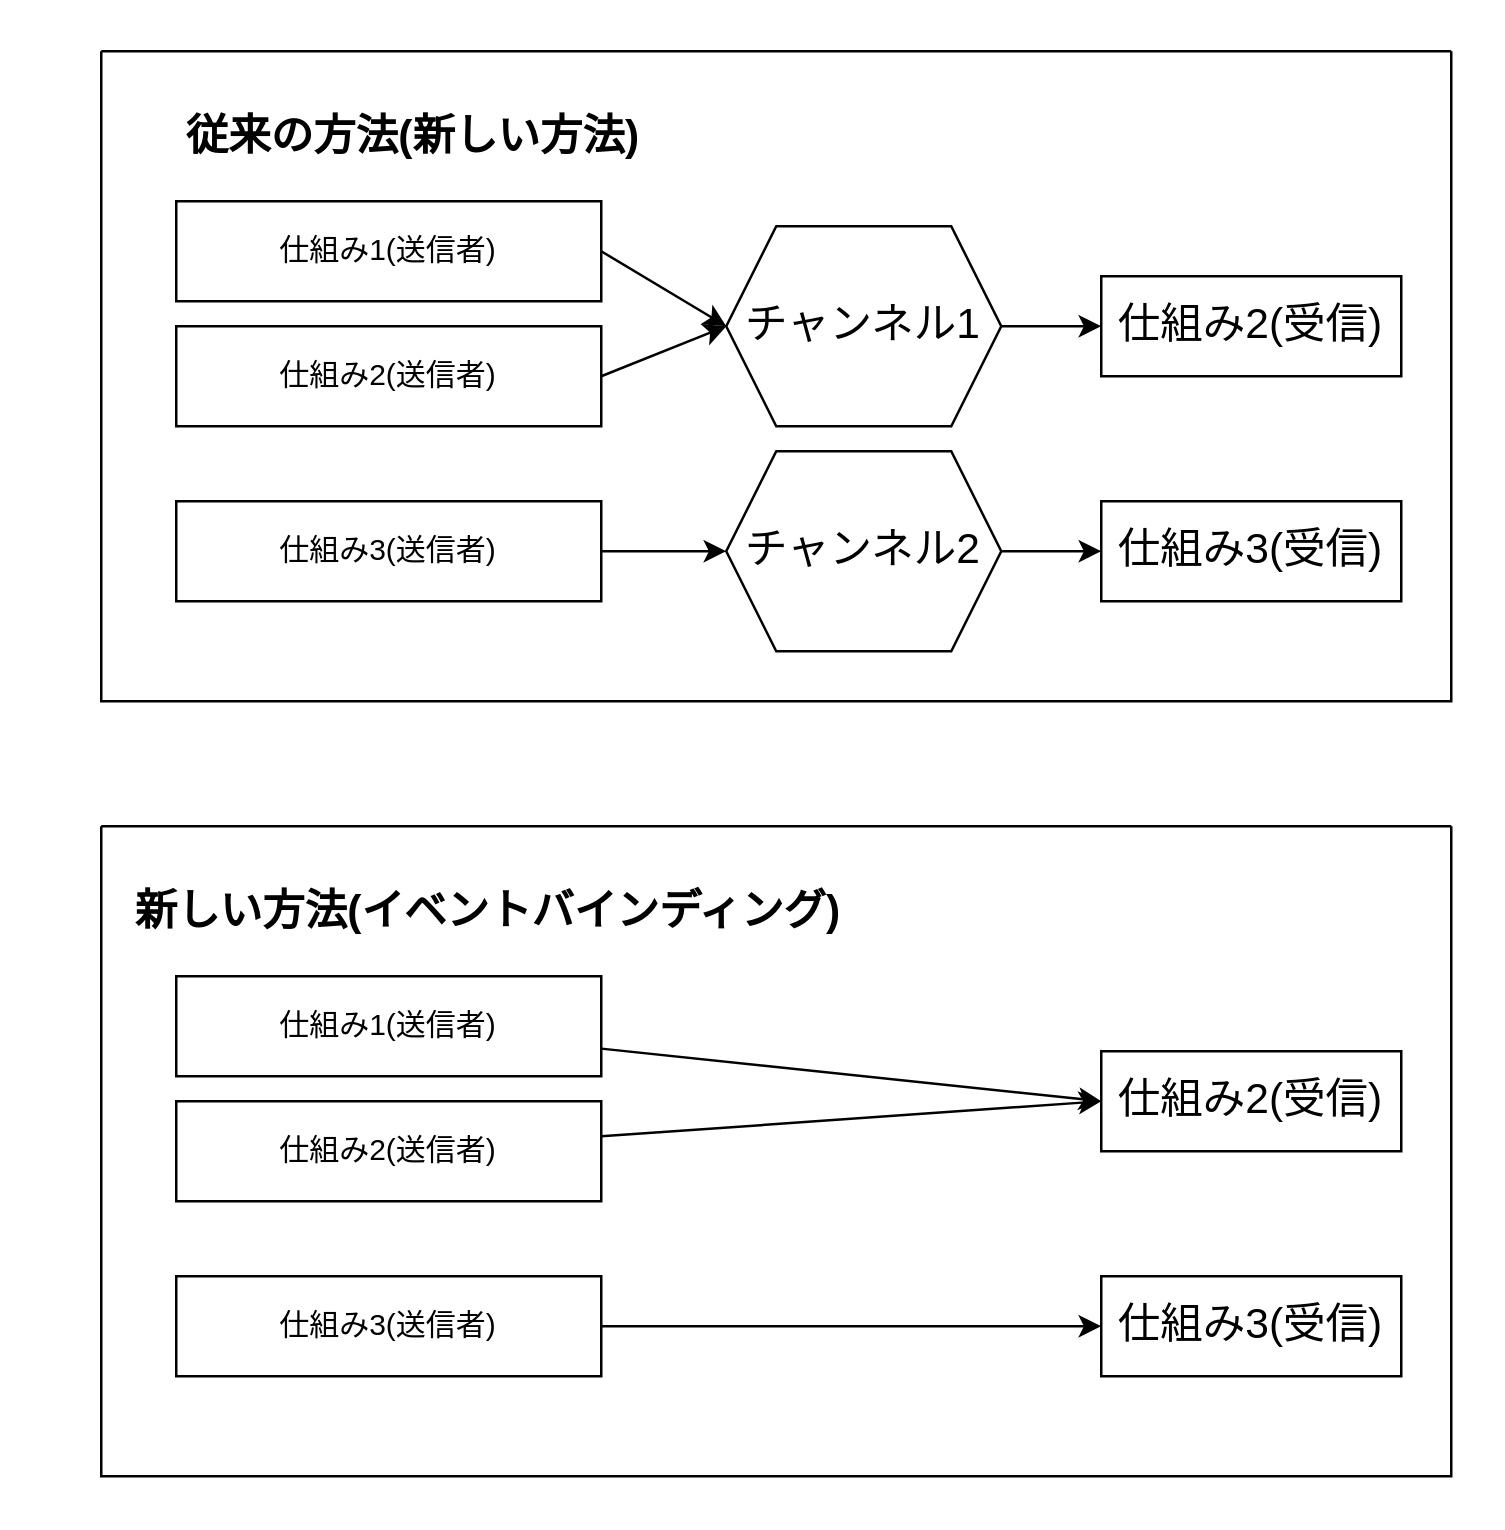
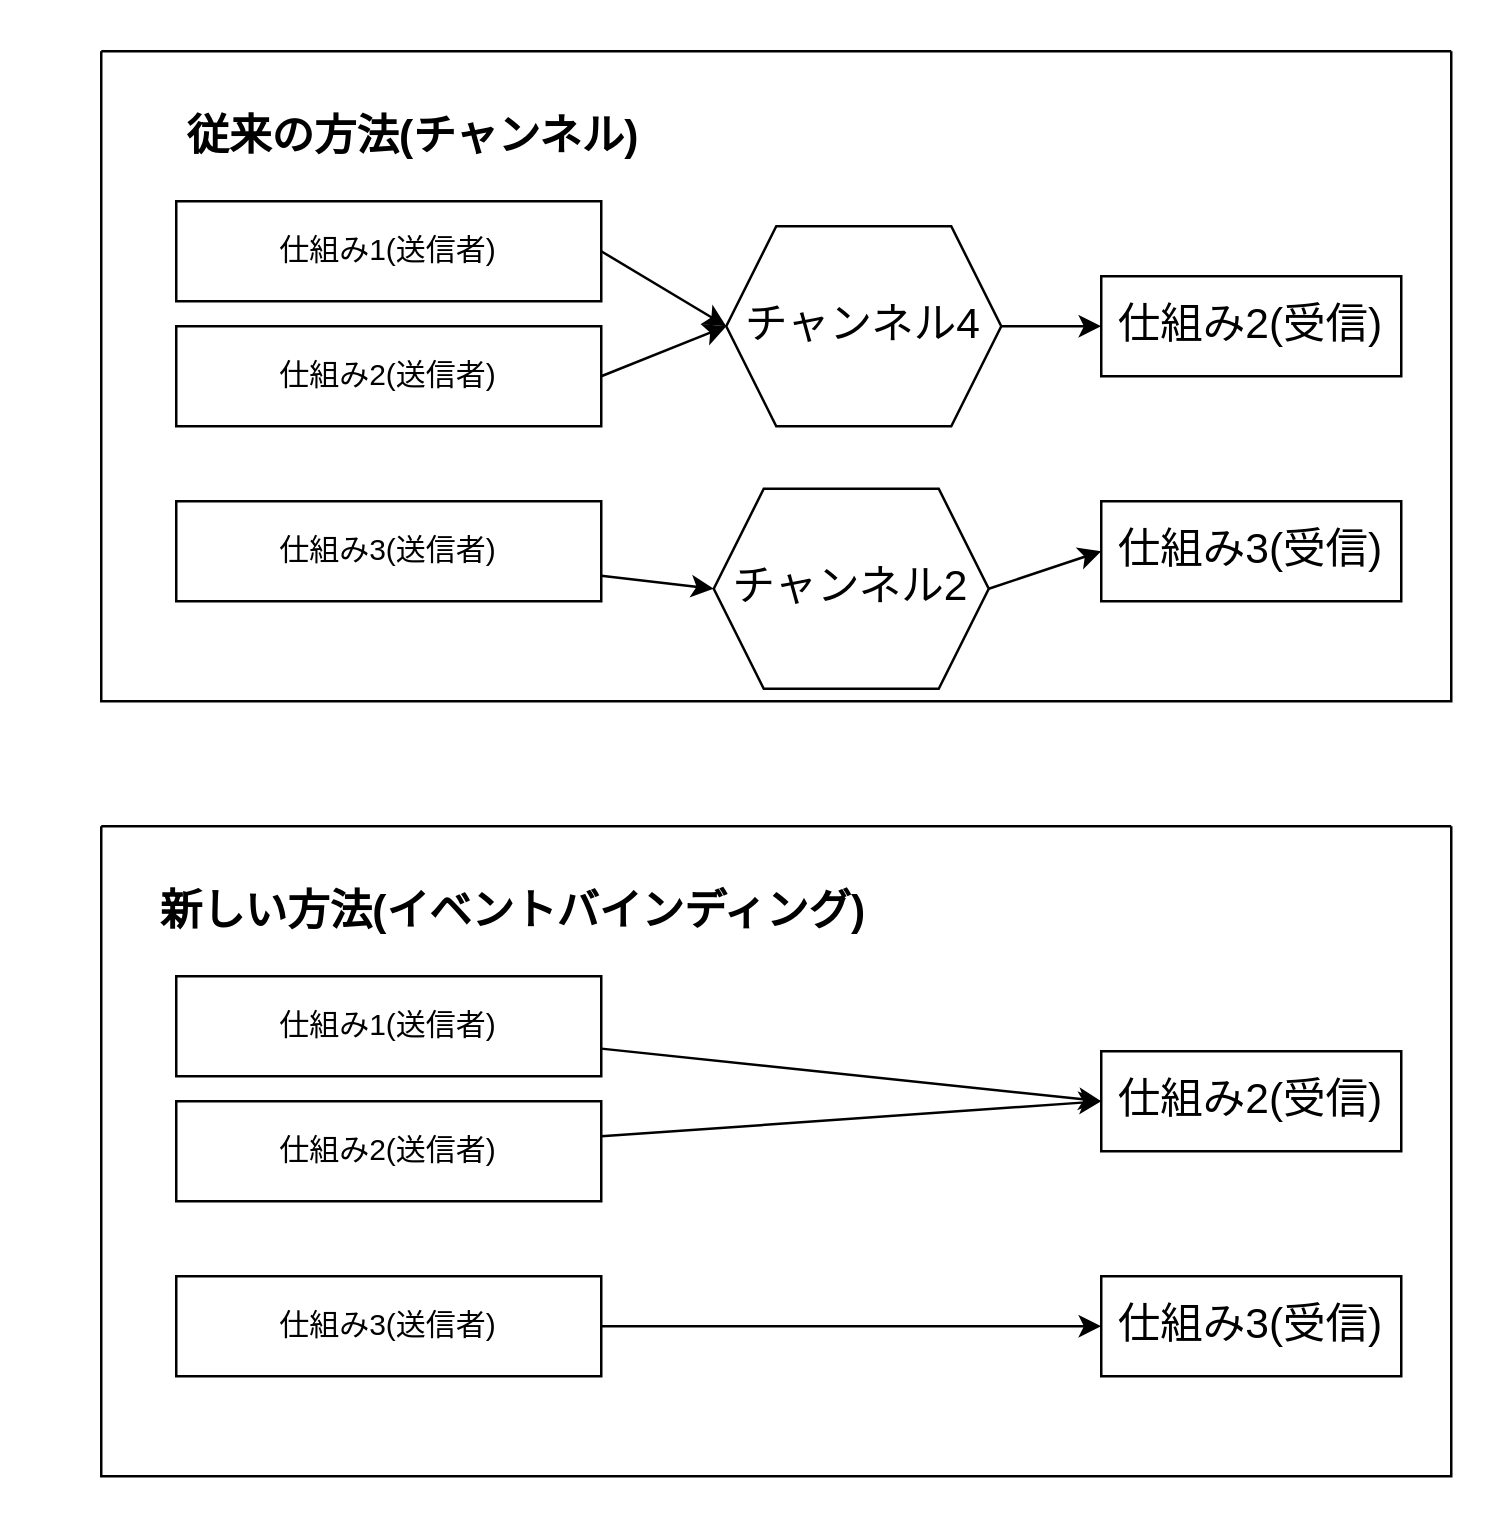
node "従来の方法(新しい方法)": label "従来の方法(新しい方法)" -> "従来の方法(チャンネル)"
node "チャンネル1": label "チャンネル1" -> "チャンネル4"
node "チャンネル2": moved (864, 551) -> (851, 589)
node "新しい方法(イベントバインディング)": moved (489, 914) -> (514, 914)
